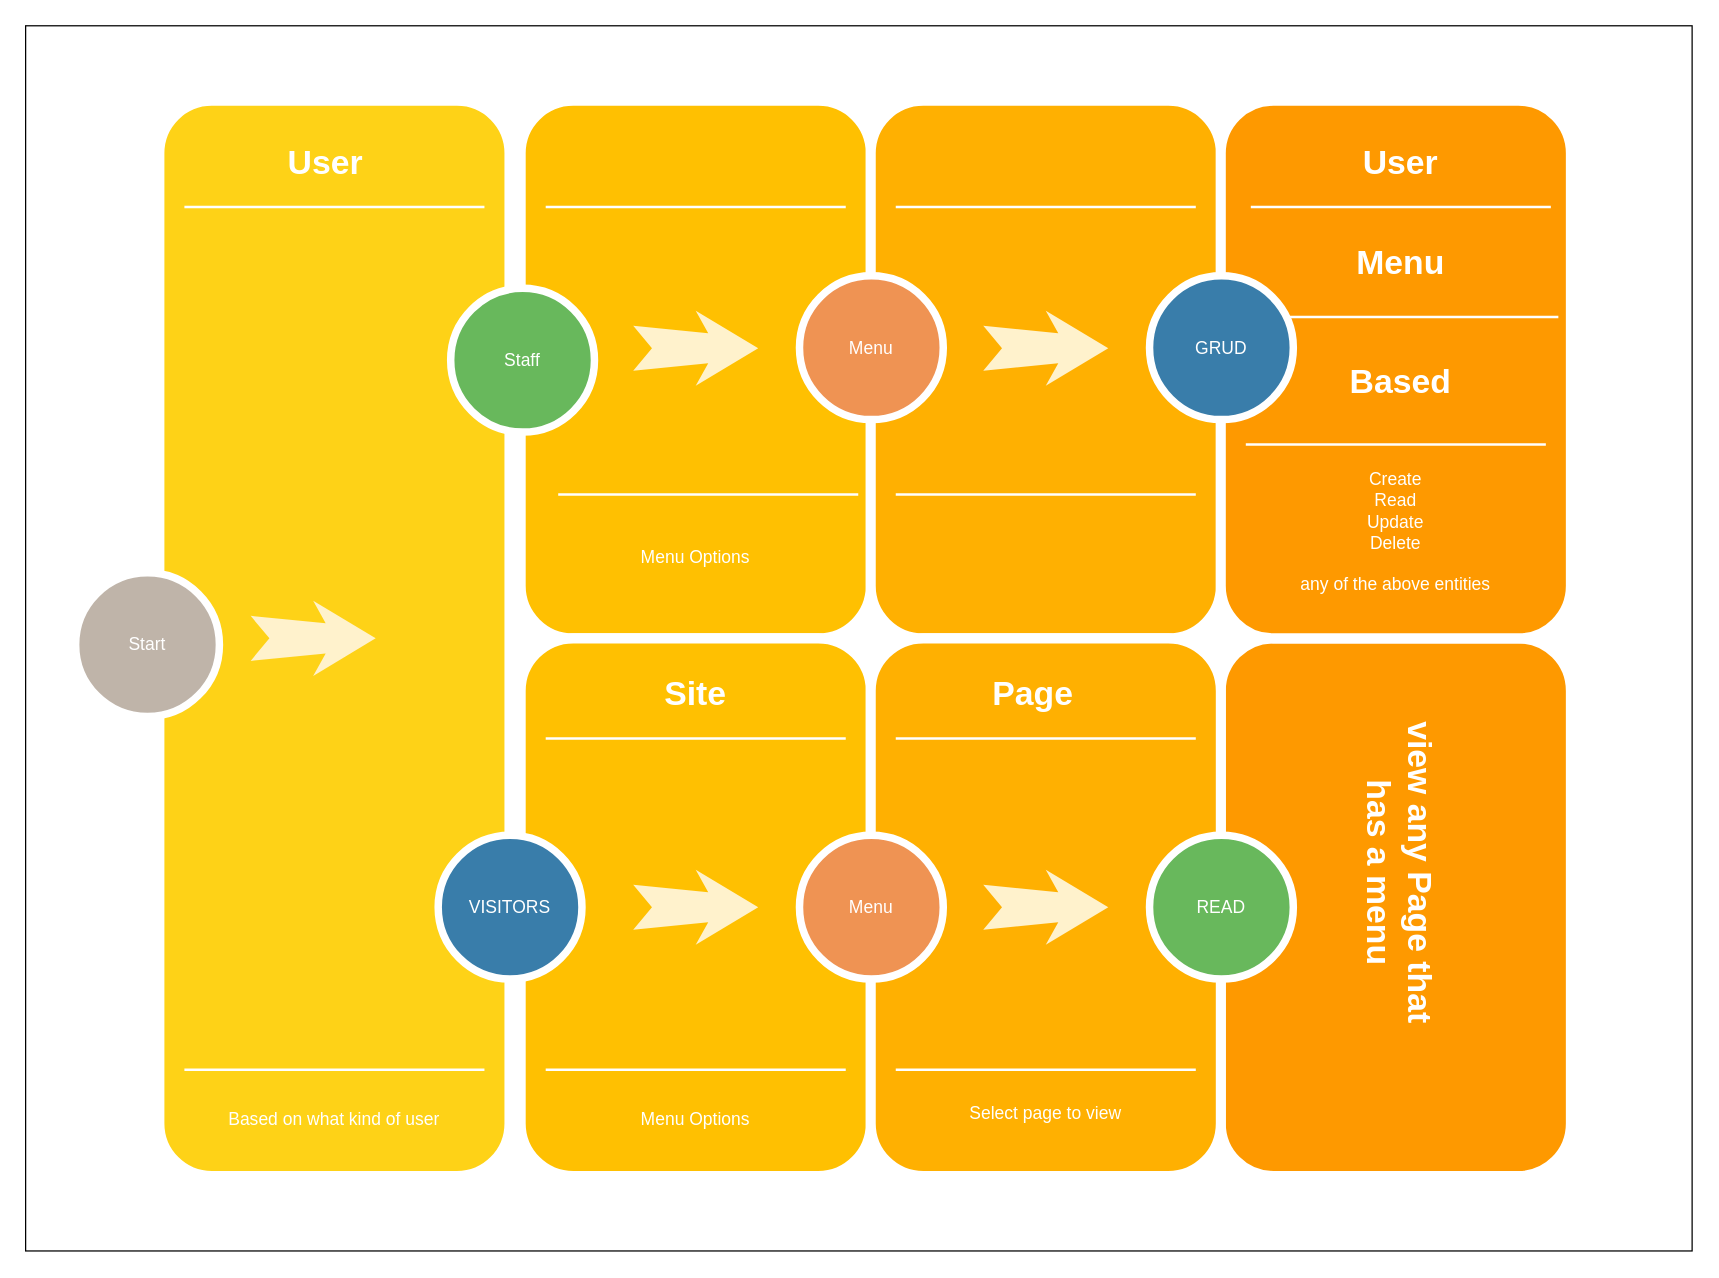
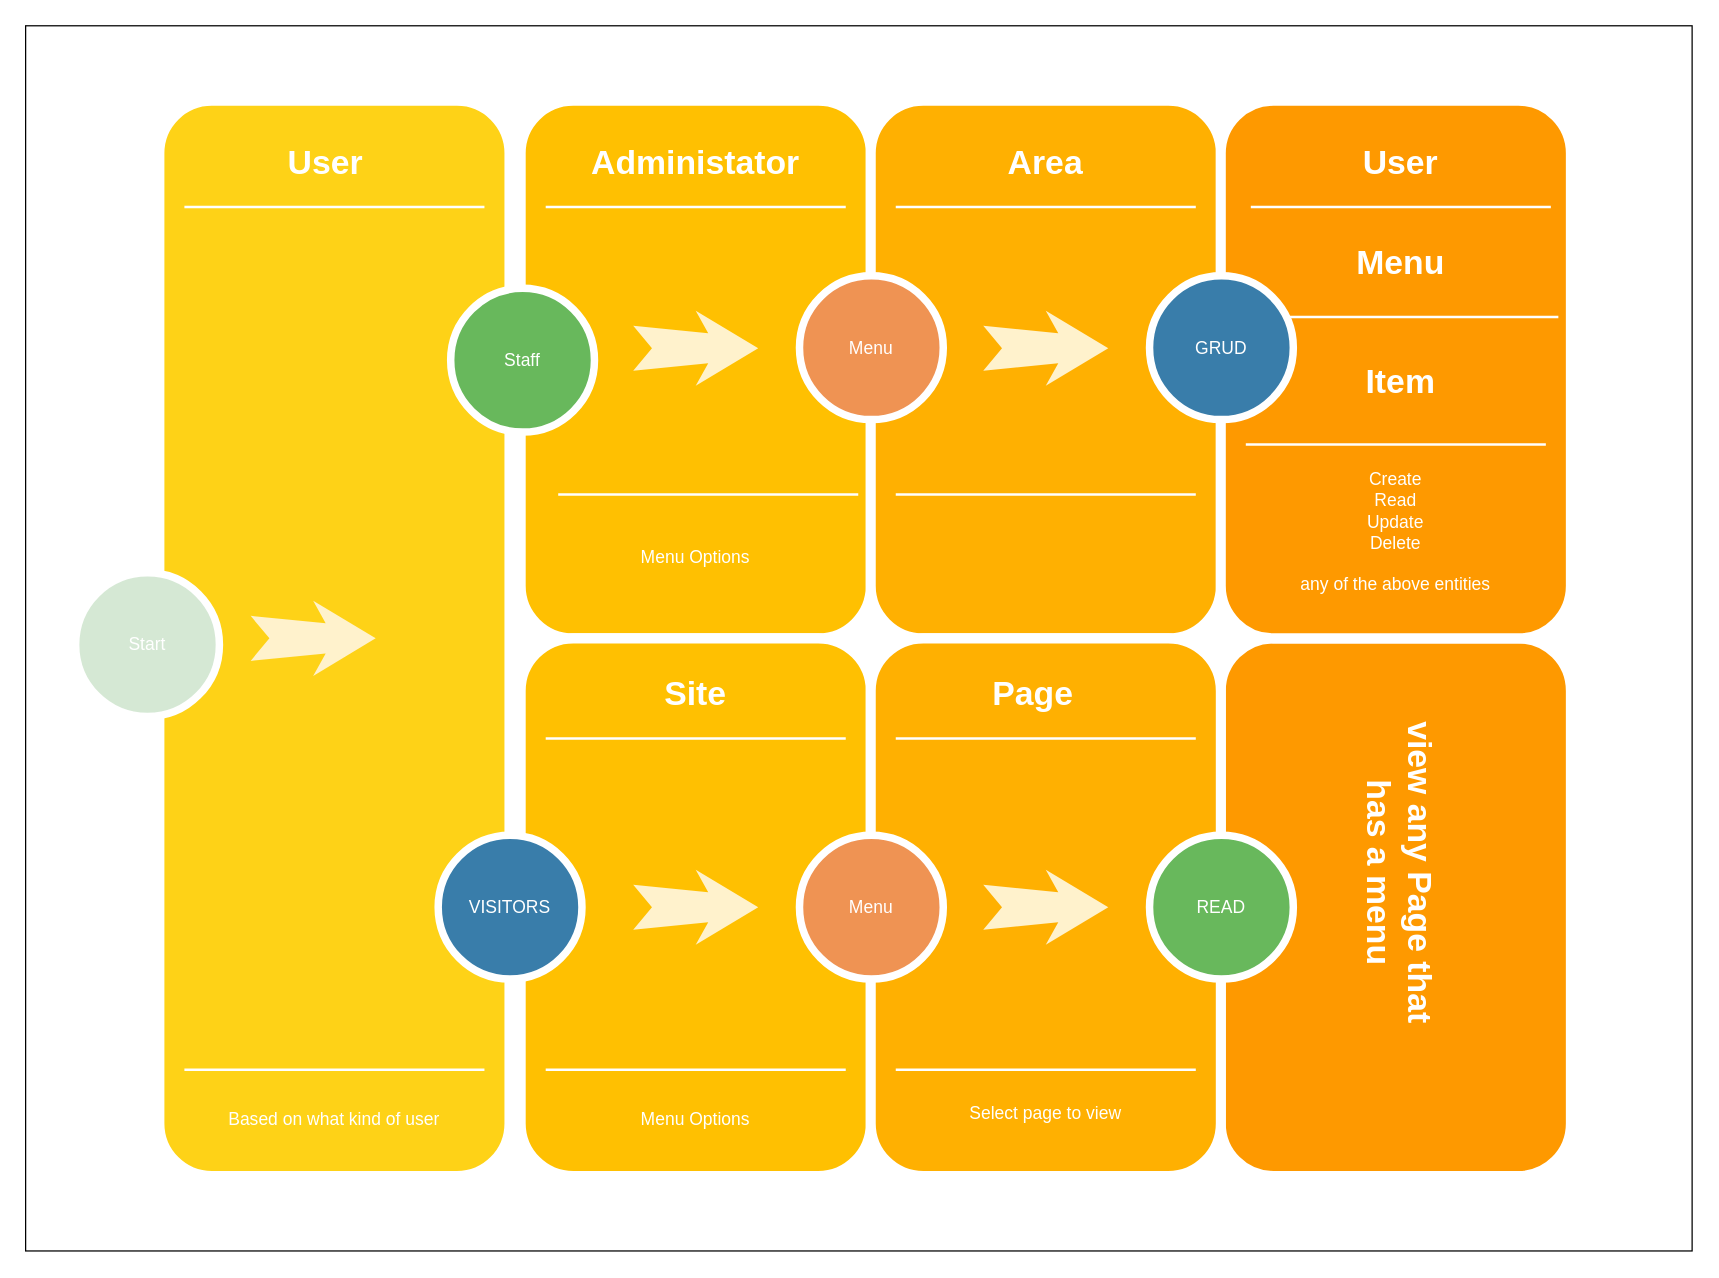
node "Administator": added
node "Area": added
node "Based": label "Based" -> "Item"
node "Start": fillcolor #bfb4a9 -> #d5e8d4
